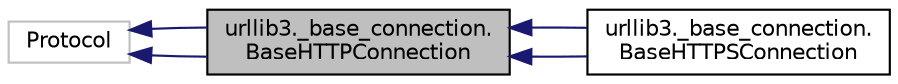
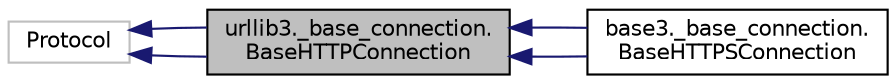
node "urllib3._base_connection. BaseHTTPSConnection": label "urllib3._base_connection. BaseHTTPSConnection" -> "base3._base_connection. BaseHTTPSConnection"
